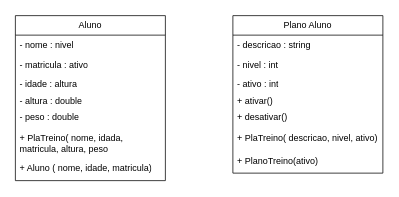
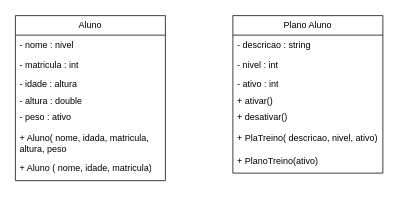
node "- matricula : ativo": label "- matricula : ativo" -> "- matricula : int"
node "- peso : double": label "- peso : double" -> "- peso : ativo"
node "+ PlaTreino( nome, idada, matricula, altura, peso": label "+ PlaTreino( nome, idada, matricula, altura, peso" -> "+ Aluno( nome, idada, matricula, altura, peso"
